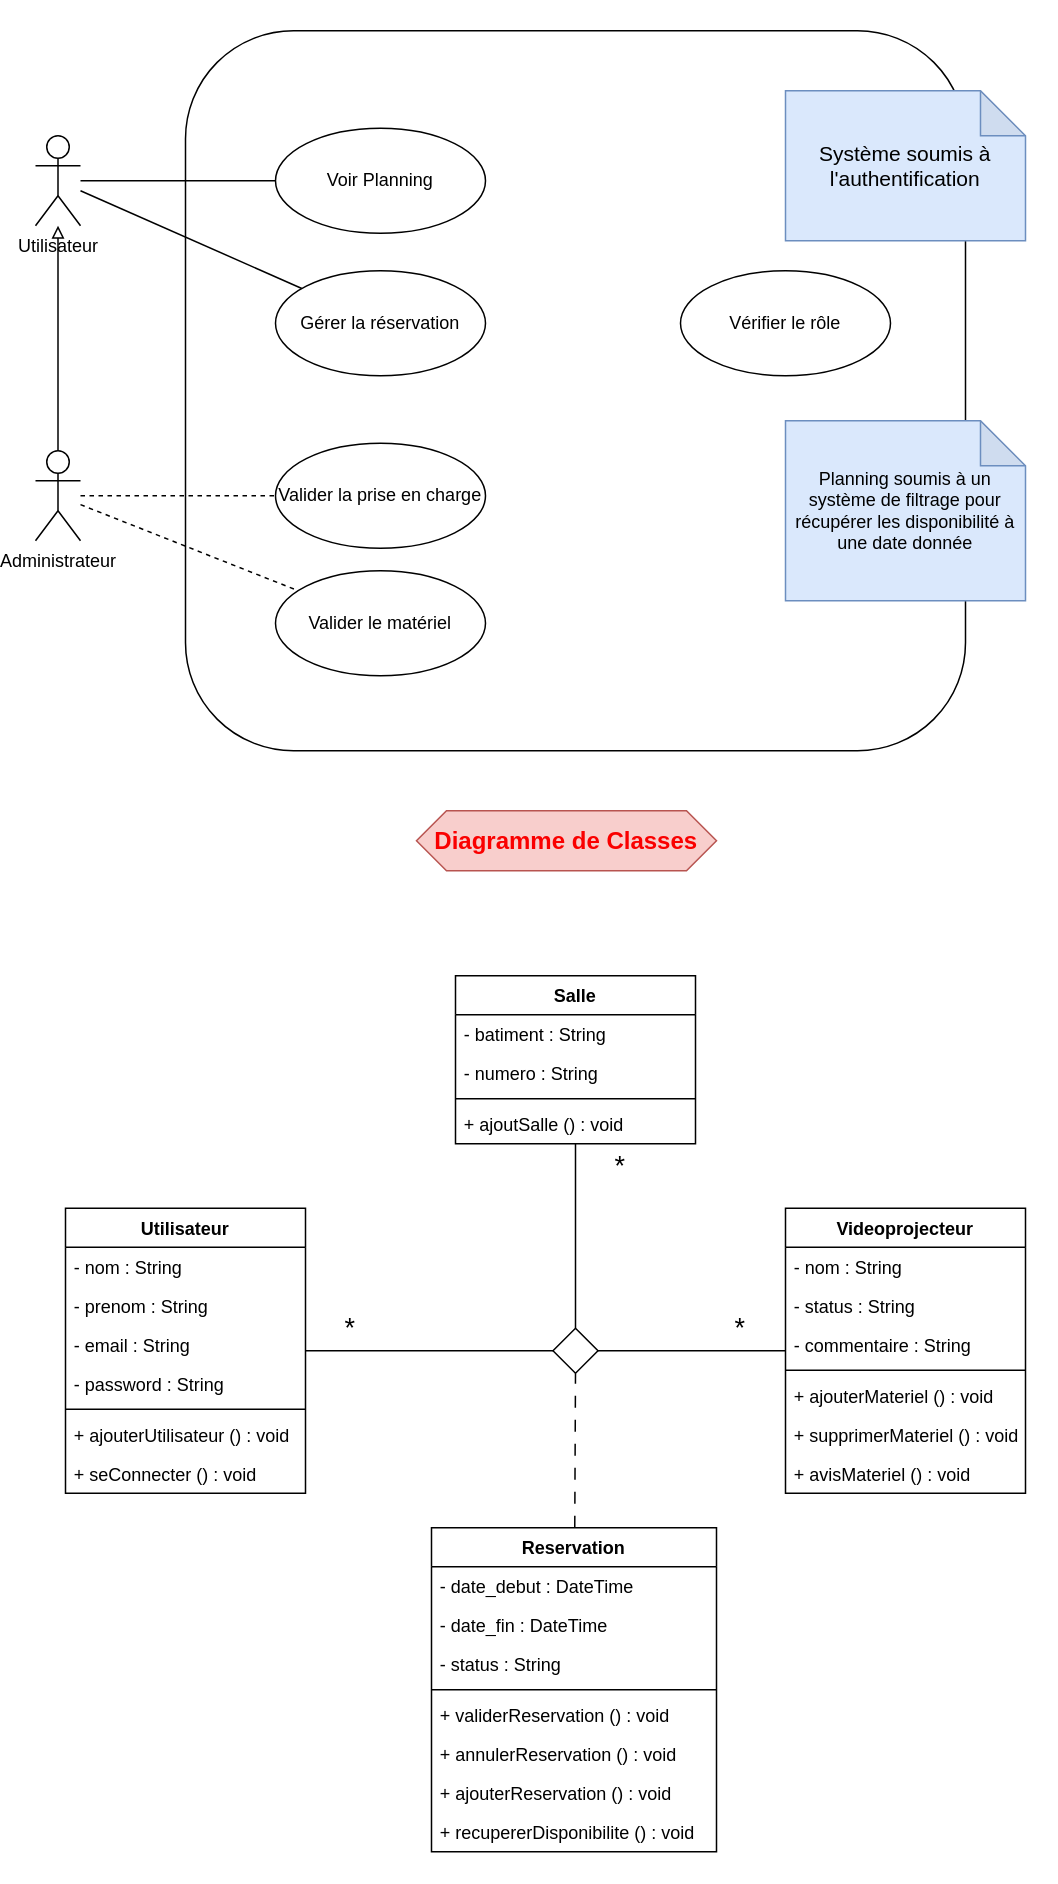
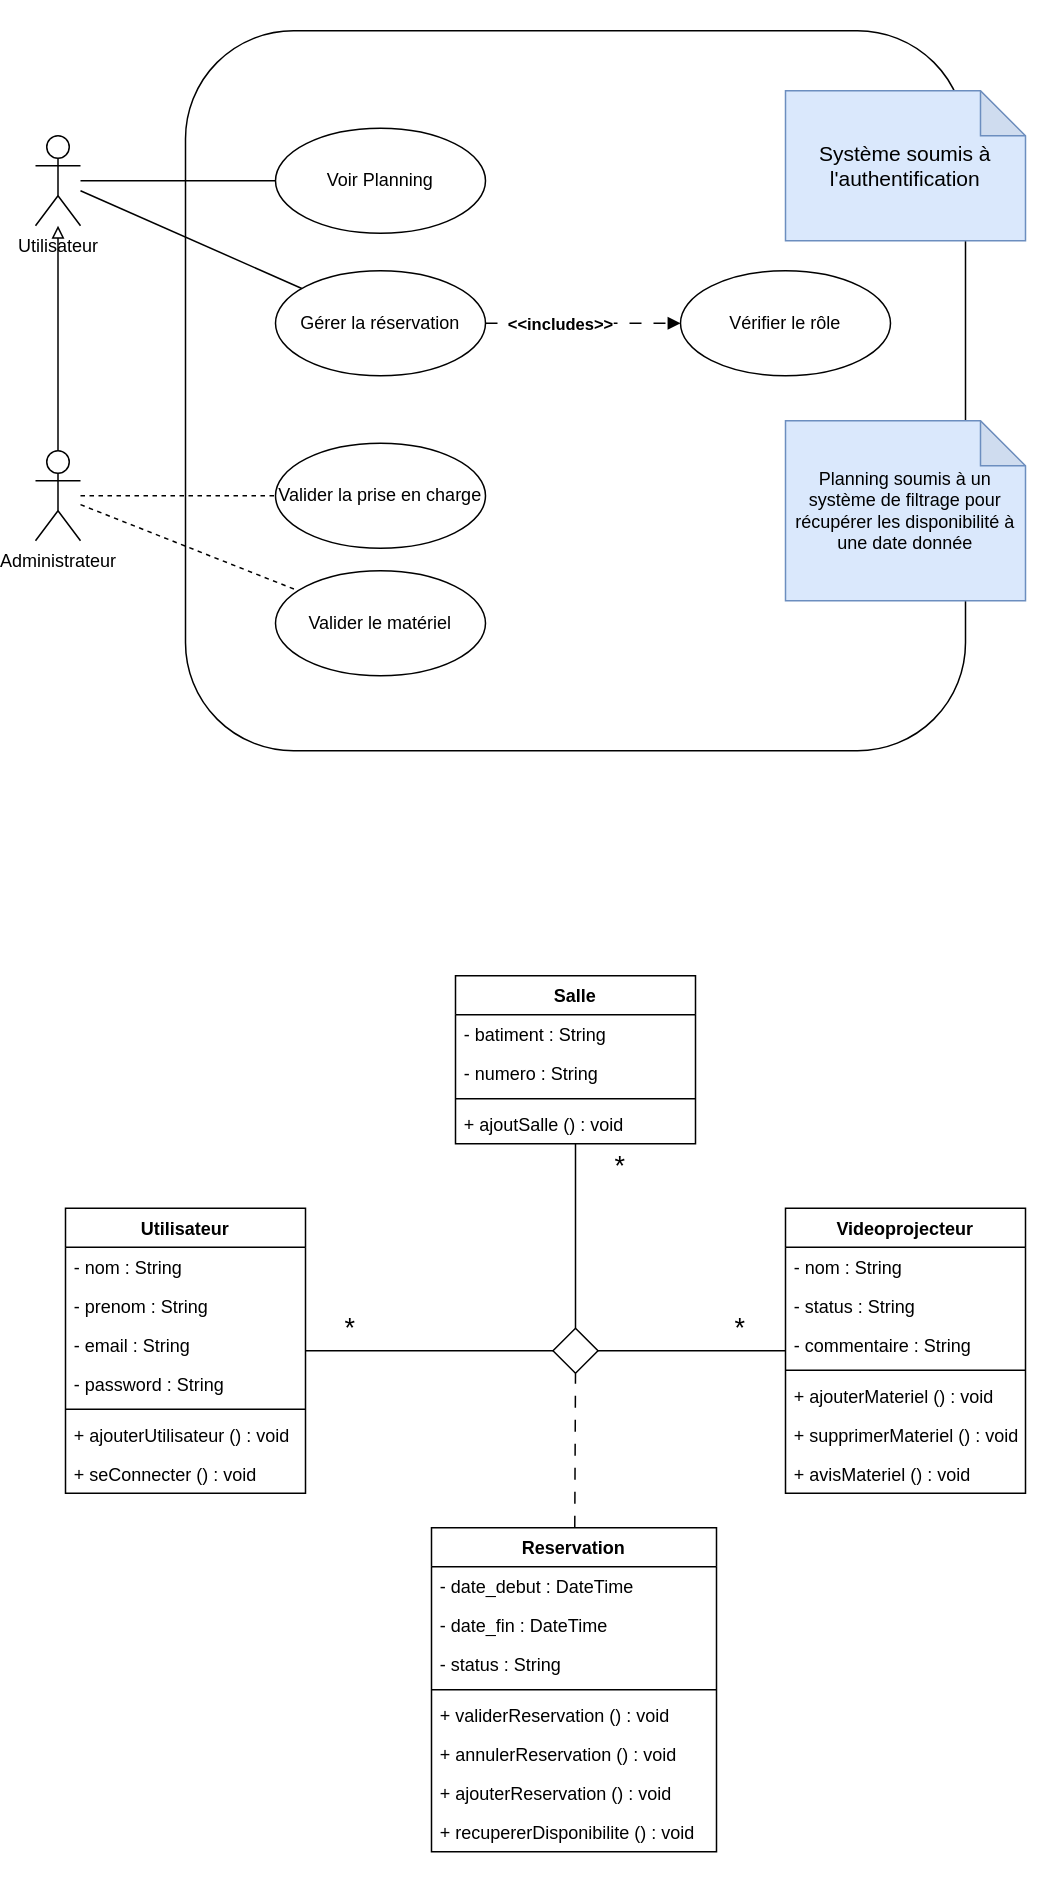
edge "Gérer la réservation" -> "Vérifier le rôle": added, label "<<includes>>"
node "Diagramme de Classes": removed
